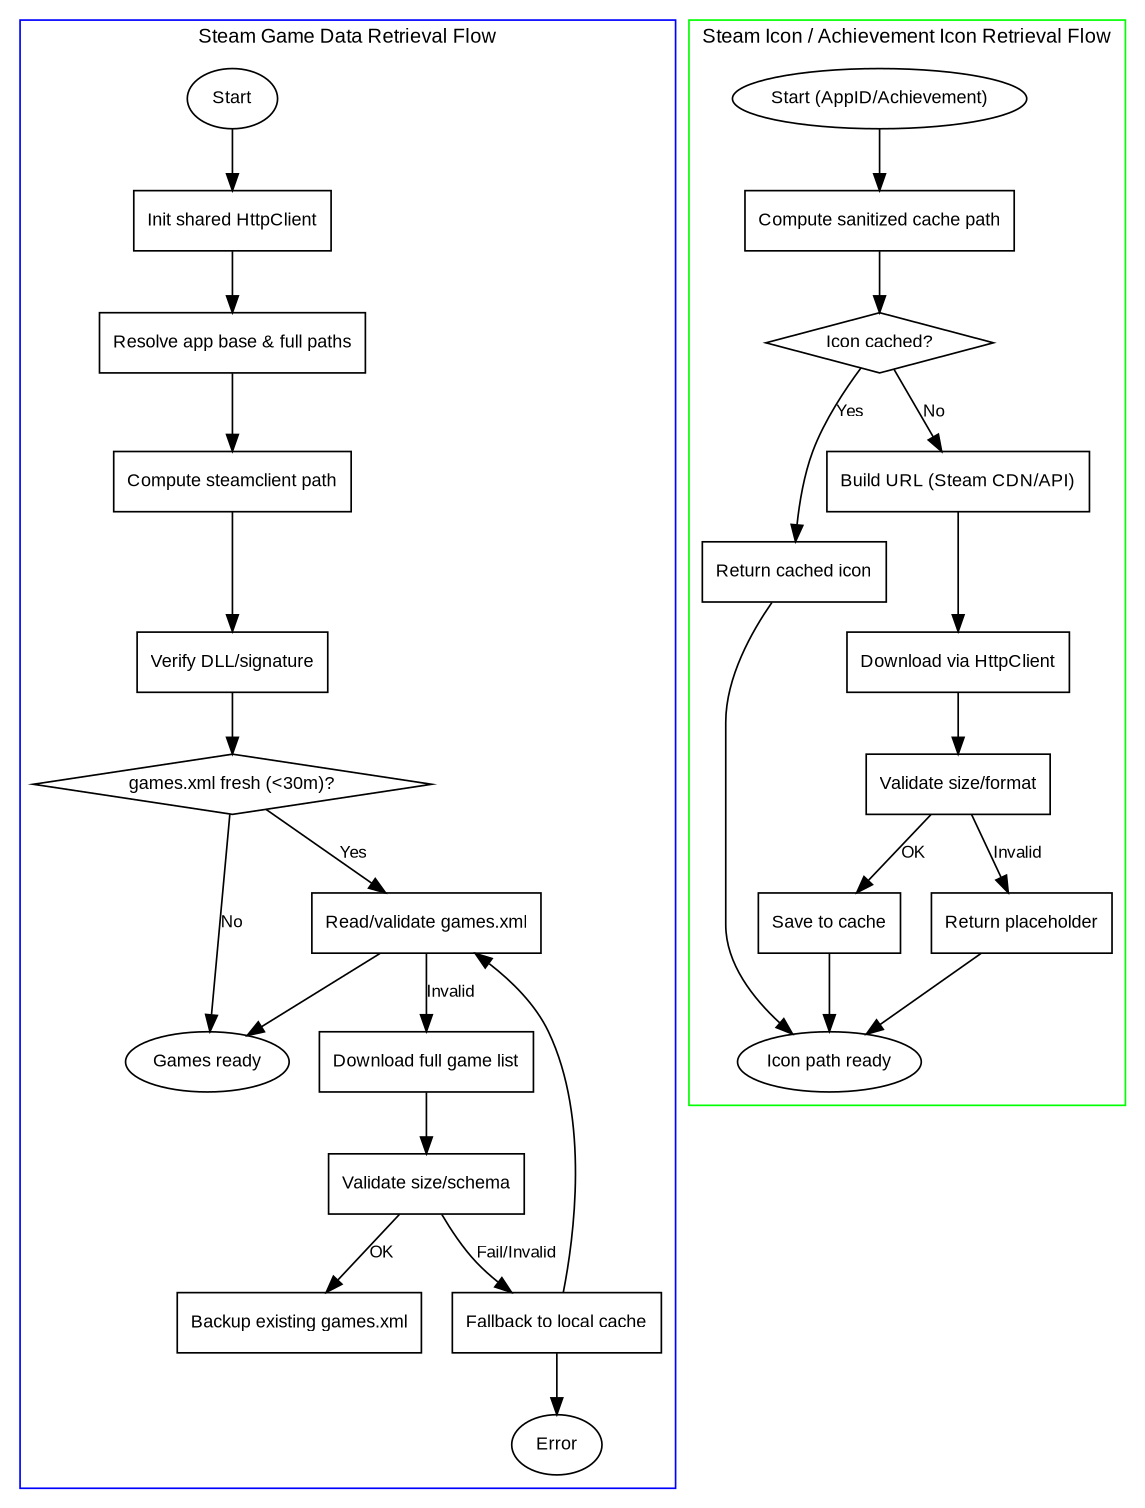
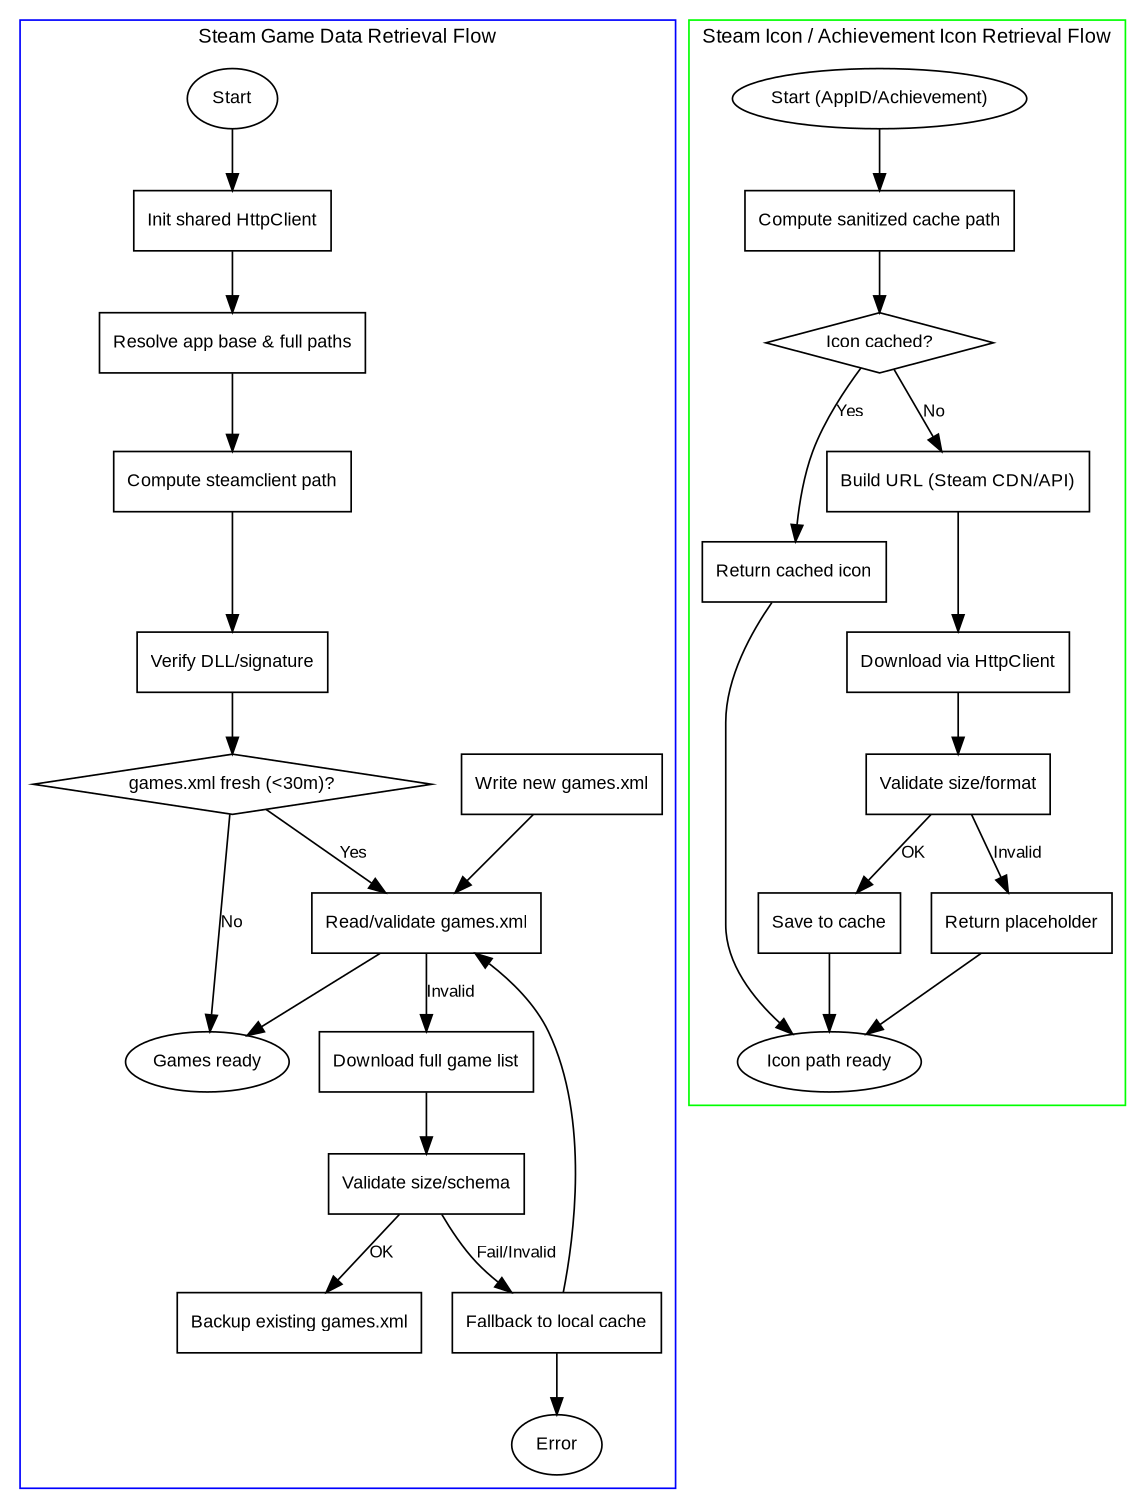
node "Write new games.xml": added
